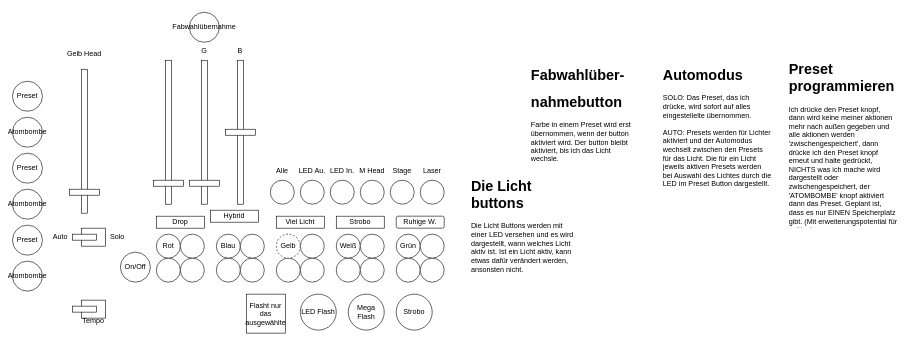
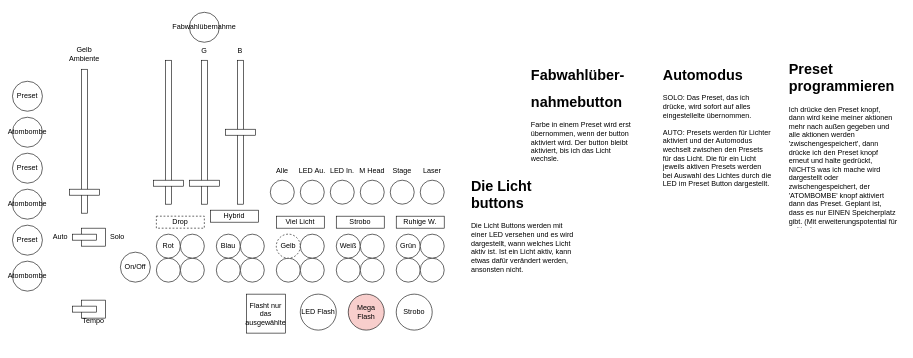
node "Gelb Head": label "Gelb Head" -> "Gelb Ambiente"
node "Drop": style solid -> dashed
node "Ruhige W.": shape rounded rectangle -> rectangle
node "Mega Flash": fillcolor #ffffff -> #f8cecc
